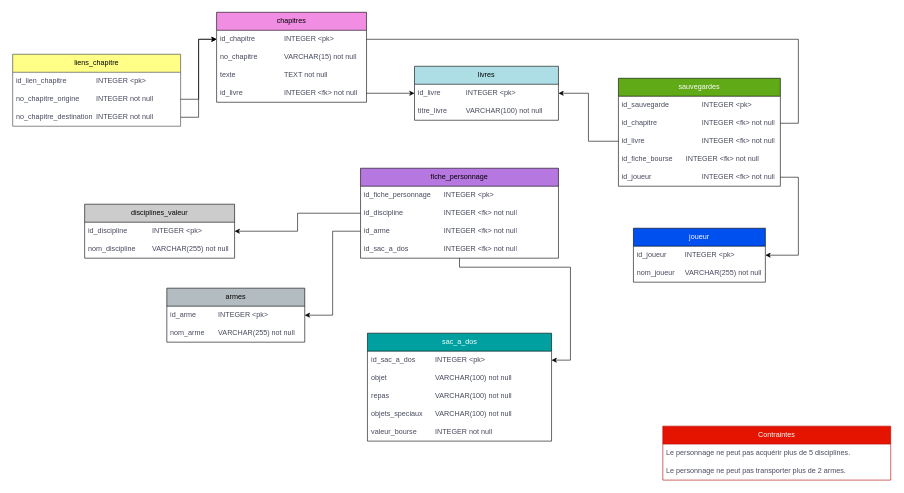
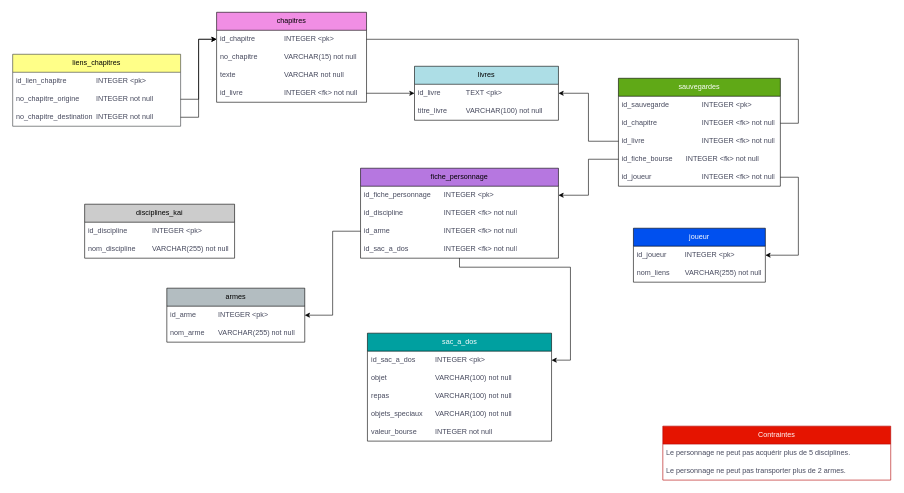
node "liens_chapitre": label "liens_chapitre" -> "liens_chapitres"
node "texte TEXT not null": label "texte TEXT not null" -> "texte VARCHAR not null"
node "id_livre INTEGER <pk>": label "id_livre INTEGER <pk>" -> "id_livre TEXT <pk>"
edge "id_fiche_bourse INTEGER <fk> not null" -> "id_fiche_personnage INTEGER <pk>": added
node "disciplines_valeur": label "disciplines_valeur" -> "disciplines_kai"
edge "id_discipline INTEGER <fk> not null" -> "id_discipline INTEGER <pk>": removed
node "nom_joueur VARCHAR(255) not null": label "nom_joueur VARCHAR(255) not null" -> "nom_liens VARCHAR(255) not null"
